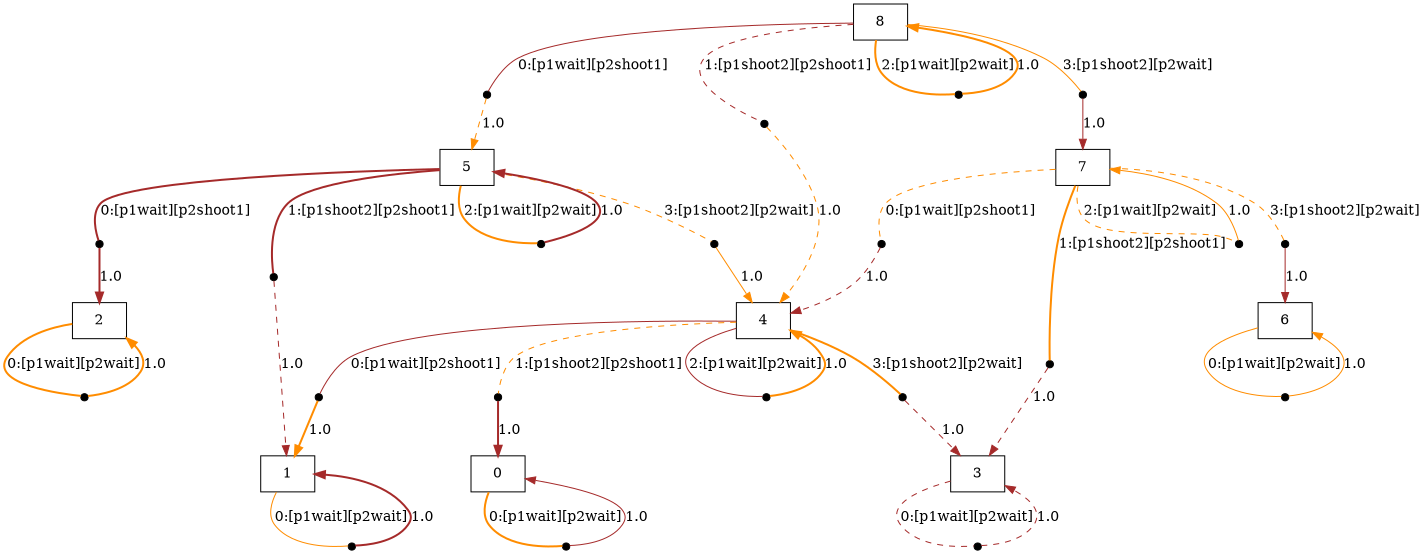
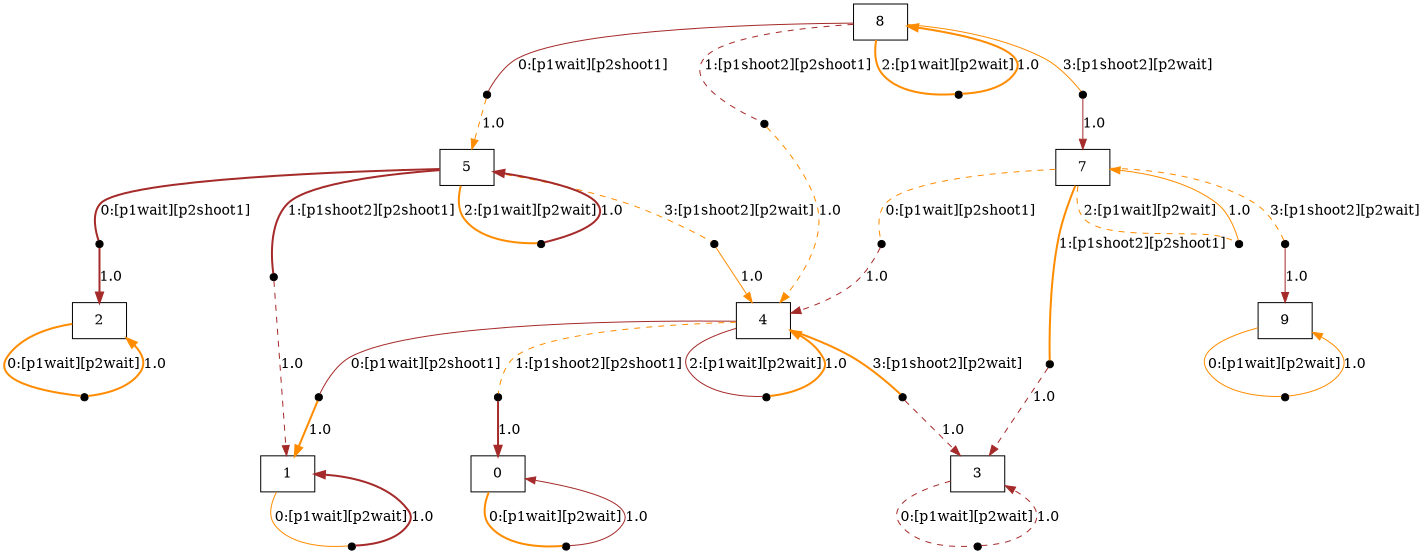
node "6": label "6" -> "9"
